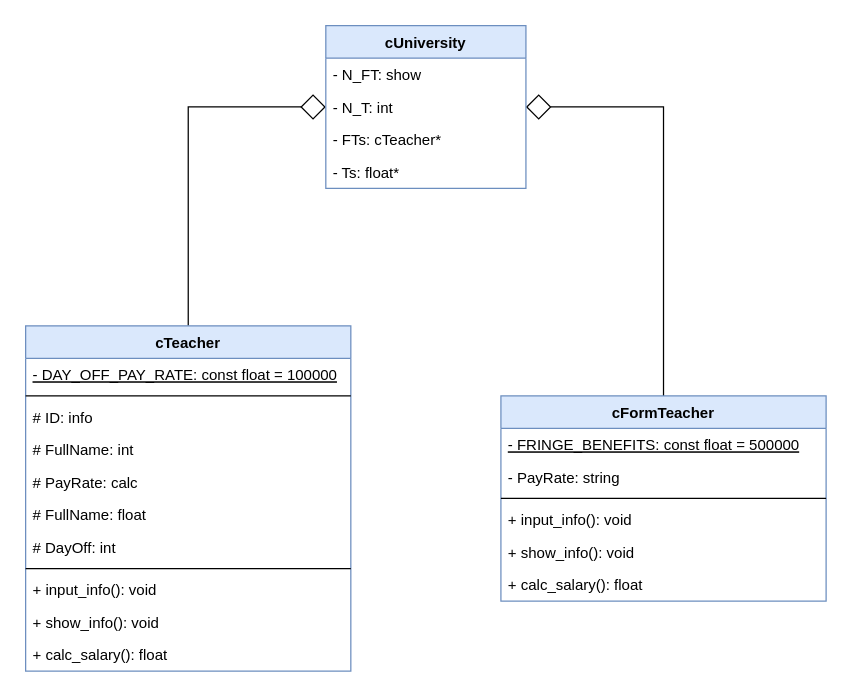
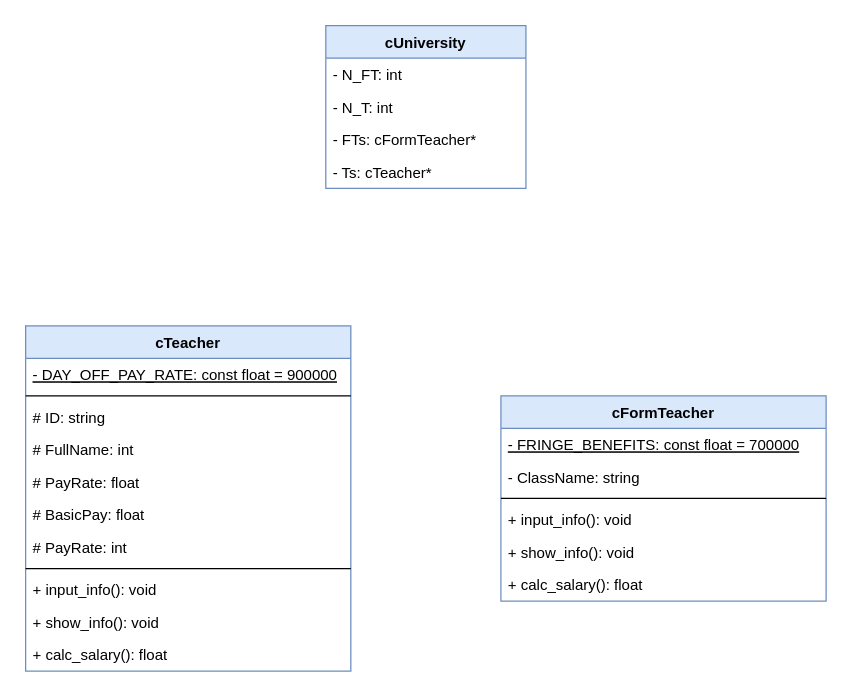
node "- N_FT: show": label "- N_FT: show" -> "- N_FT: int"
node "- FTs: cTeacher*": label "- FTs: cTeacher*" -> "- FTs: cFormTeacher*"
edge "cTeacher" -> "cUniversity": removed
node "- Ts: float*": label "- Ts: float*" -> "- Ts: cTeacher*"
edge "cFormTeacher" -> "- N_T: int": removed
node "- DAY_OFF_PAY_RATE: const float = 100000": label "- DAY_OFF_PAY_RATE: const float = 100000" -> "- DAY_OFF_PAY_RATE: const float = 900000"
node "# ID: info": label "# ID: info" -> "# ID: string"
node "- FRINGE_BENEFITS: const float = 500000": label "- FRINGE_BENEFITS: const float = 500000" -> "- FRINGE_BENEFITS: const float = 700000"
node "- PayRate: string": label "- PayRate: string" -> "- ClassName: string"
node "# PayRate: calc": label "# PayRate: calc" -> "# PayRate: float"
node "# FullName: float": label "# FullName: float" -> "# BasicPay: float"
node "# DayOff: int": label "# DayOff: int" -> "# PayRate: int"
